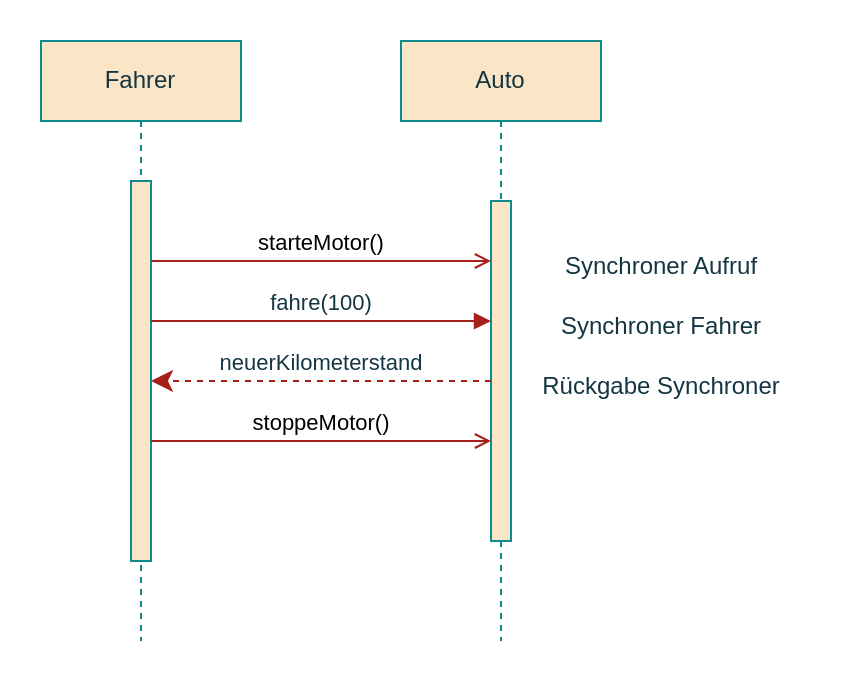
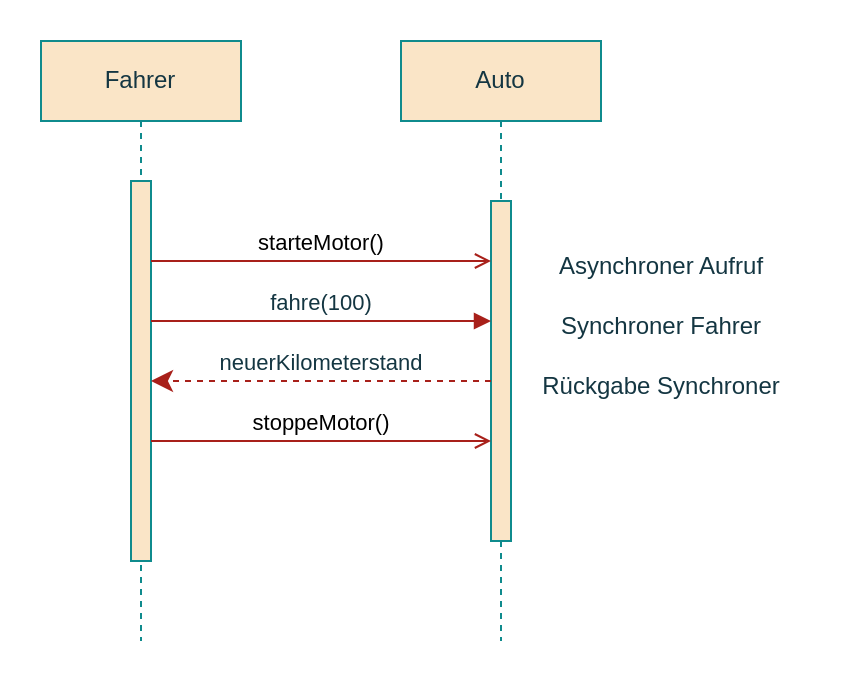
node "Synchroner Aufruf": label "Synchroner Aufruf" -> "Asynchroner Aufruf"
